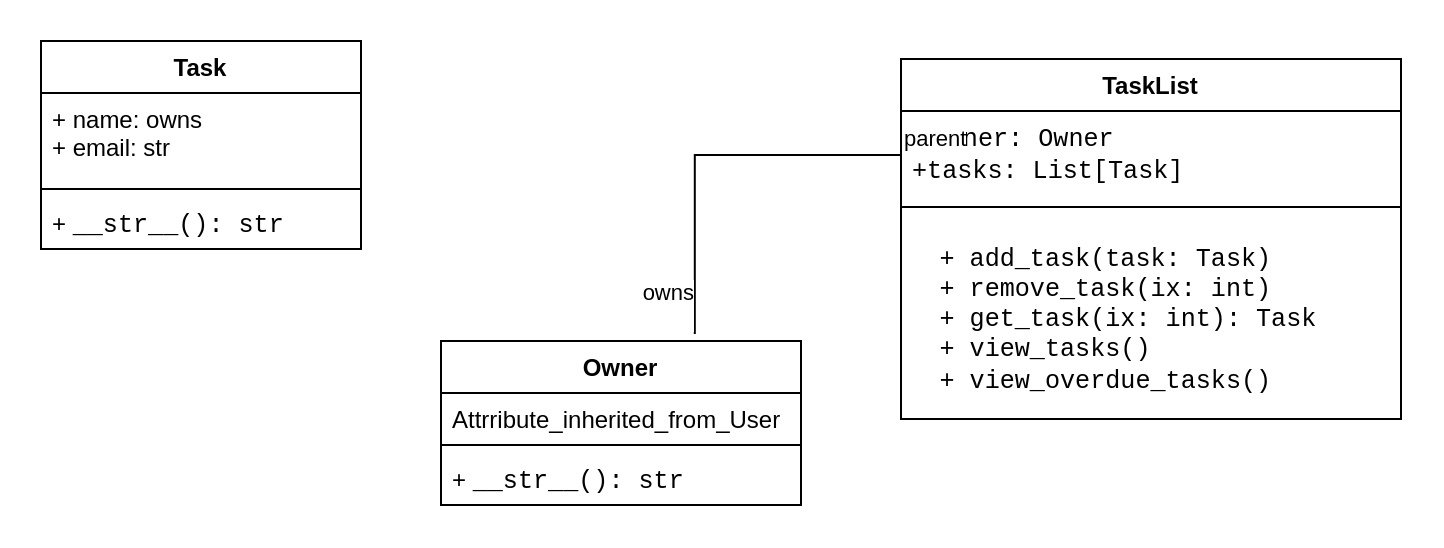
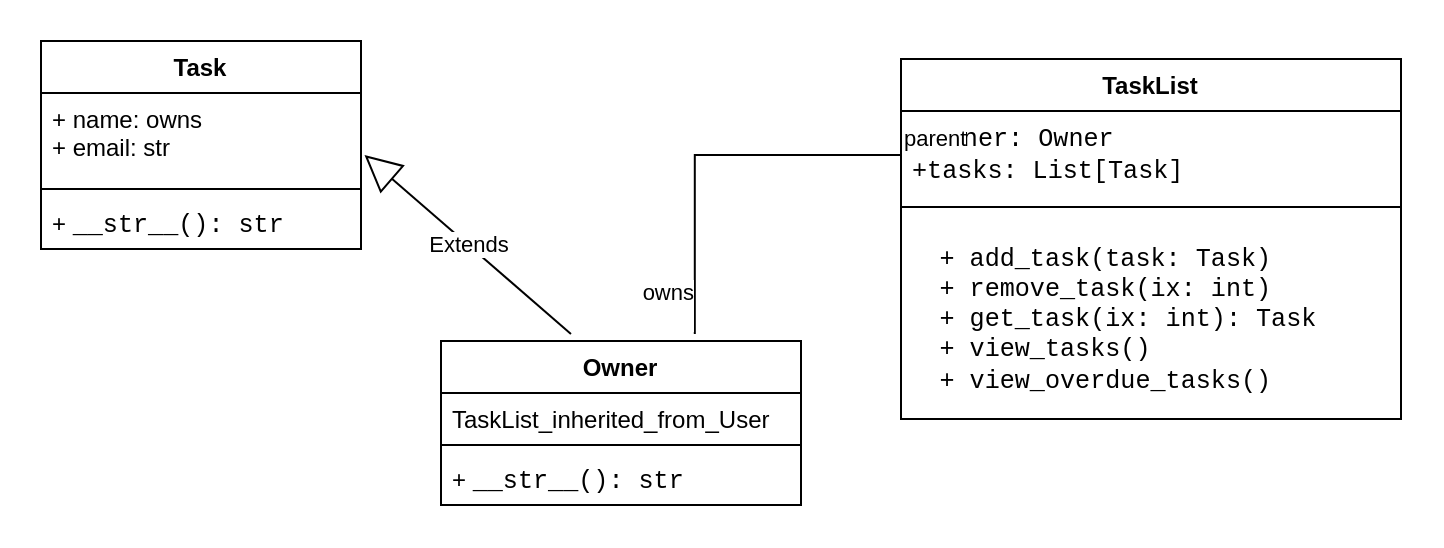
edge "Owner" -> "+ name: owns + email: str": added, label "Extends"
node "Attrribute_inherited_from_User": label "Attrribute_inherited_from_User" -> "TaskList_inherited_from_User"
